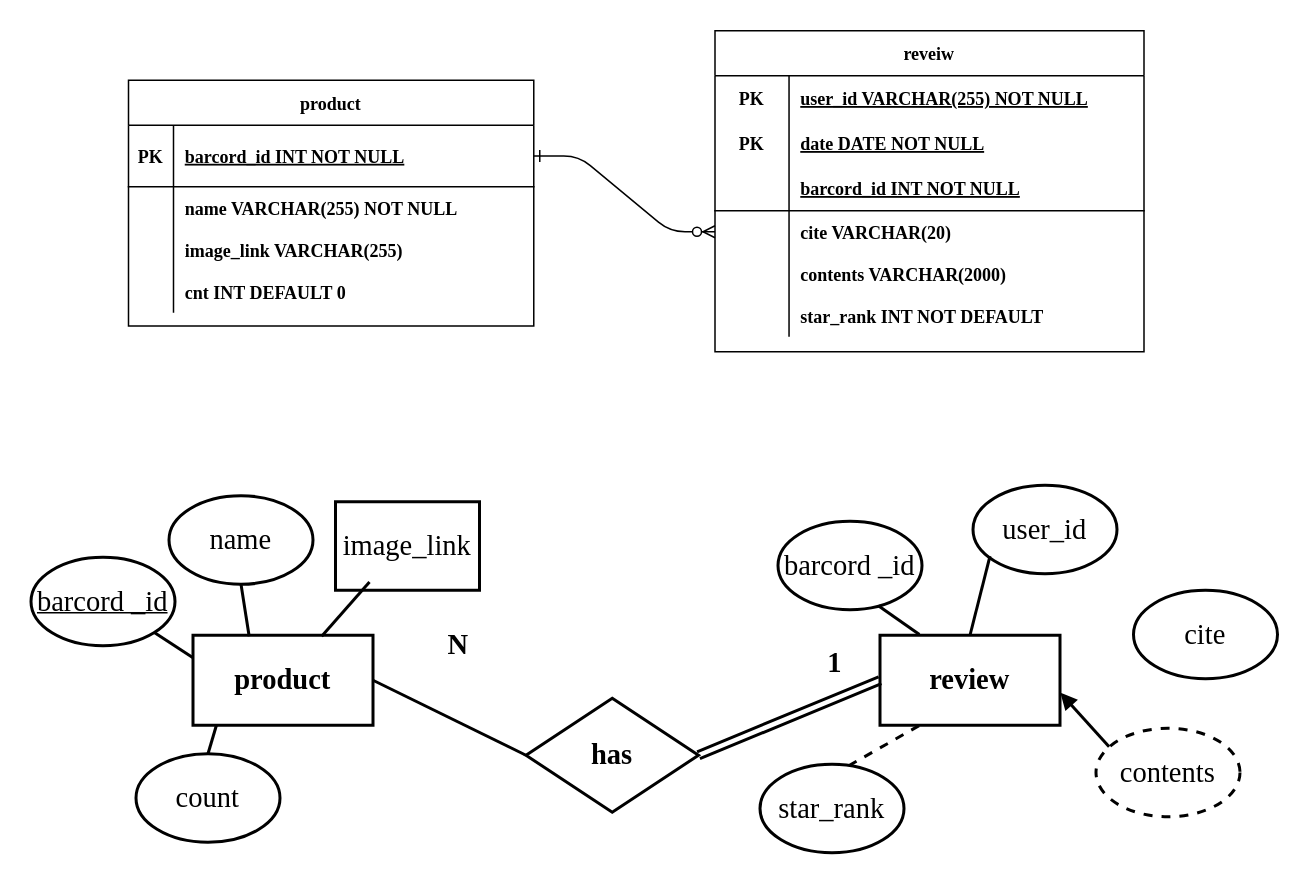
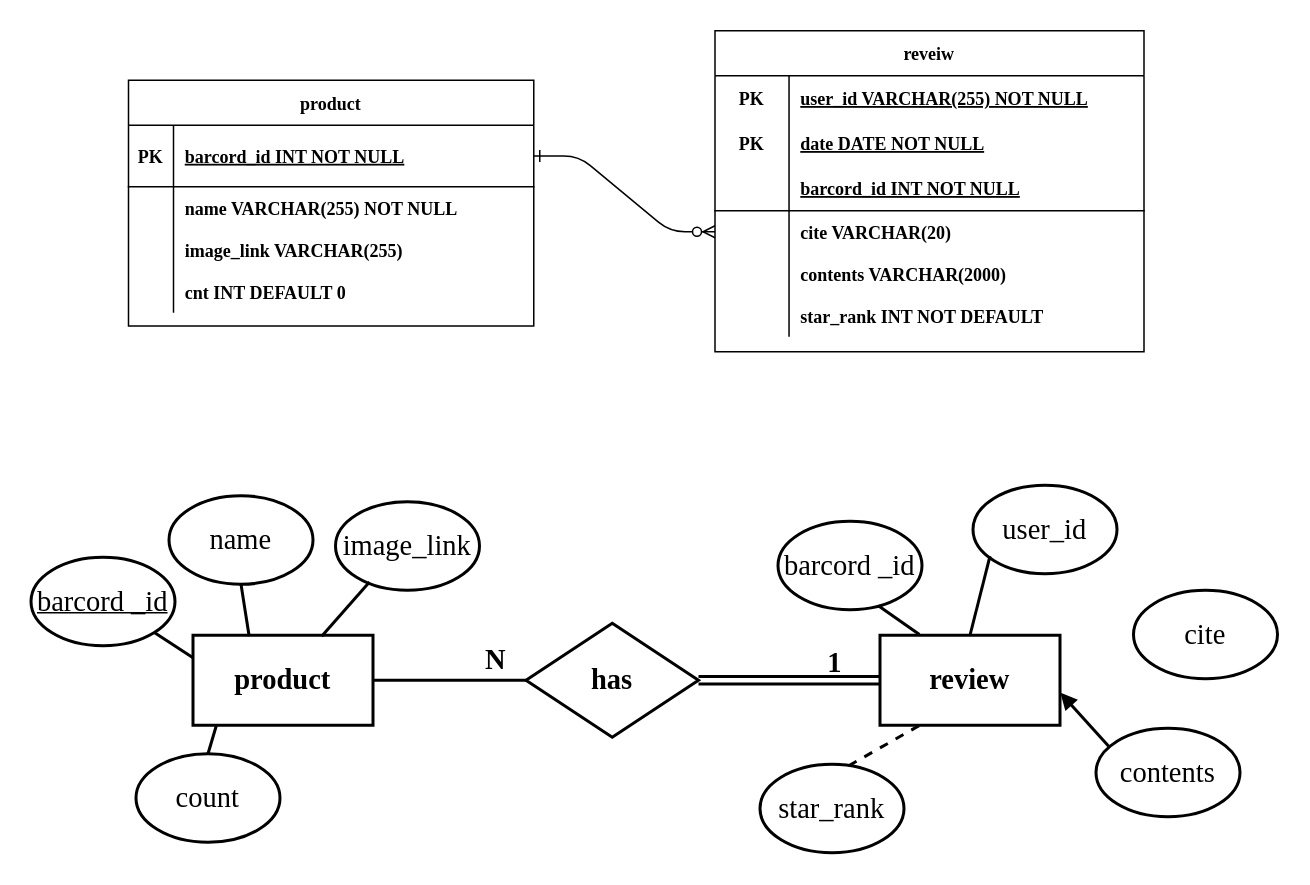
node "image_link": shape rectangle -> ellipse
node "N": moved (458, 646) -> (496, 661)
node "has": moved (612, 755) -> (612, 680)
node "contents": style dashed -> solid
